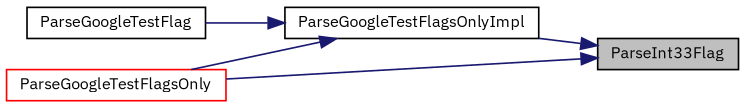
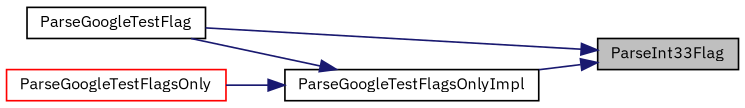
edge "ParseGoogleTestFlagsOnly" -> "ParseInt33Flag": now "ParseGoogleTestFlag" -> "ParseInt33Flag"
